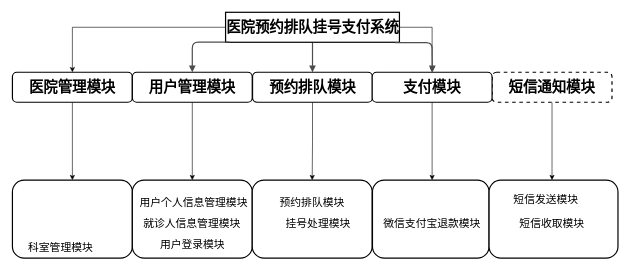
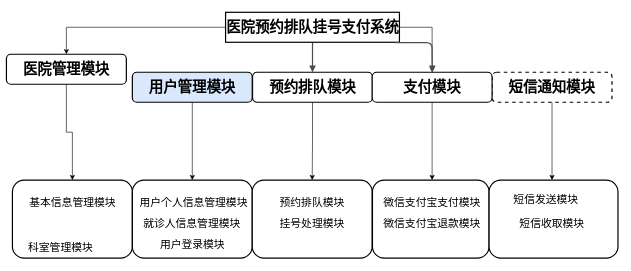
edge "医院预约排队挂号支付系统" -> "用户管理模块": removed
node "医院管理模块": moved (72, 87) -> (66, 69)
node "用户管理模块": fillcolor #ffffff -> #dae8fc
node "基本信息管理模块": added
node "微信支付宝支付模块": added
node "挂号处理模块": moved (318, 224) -> (312, 224)
